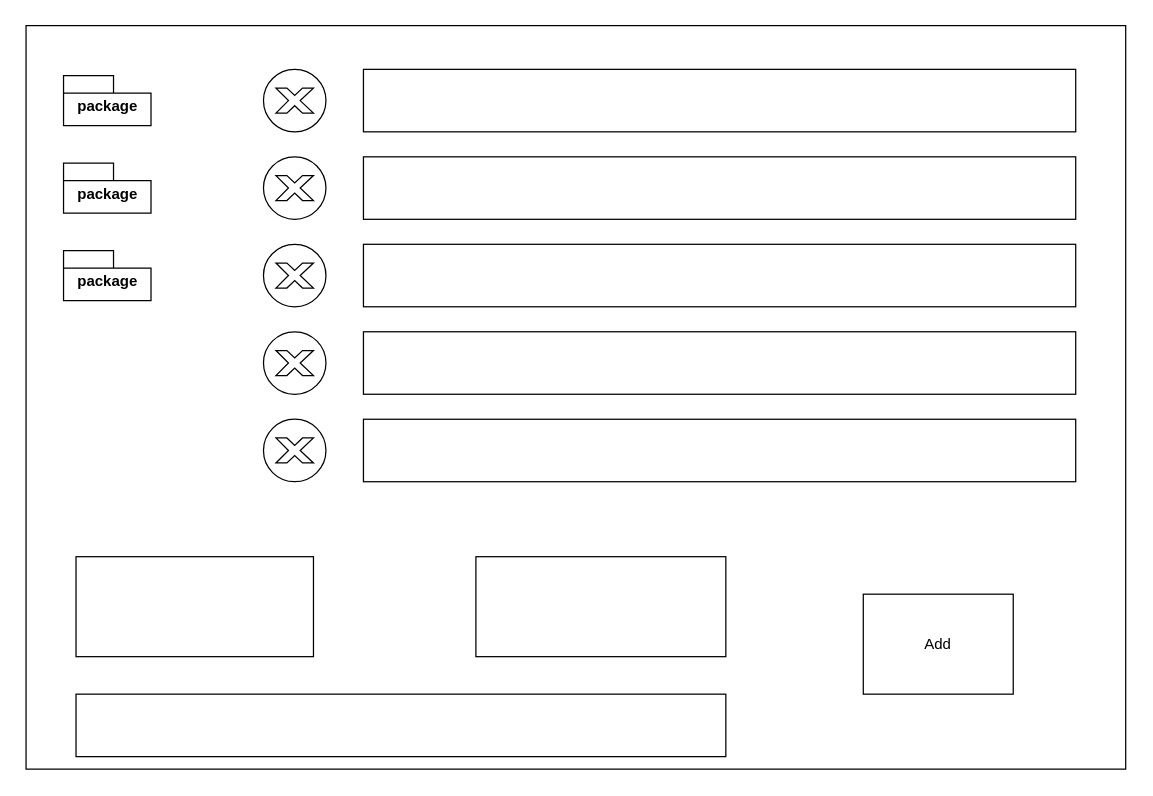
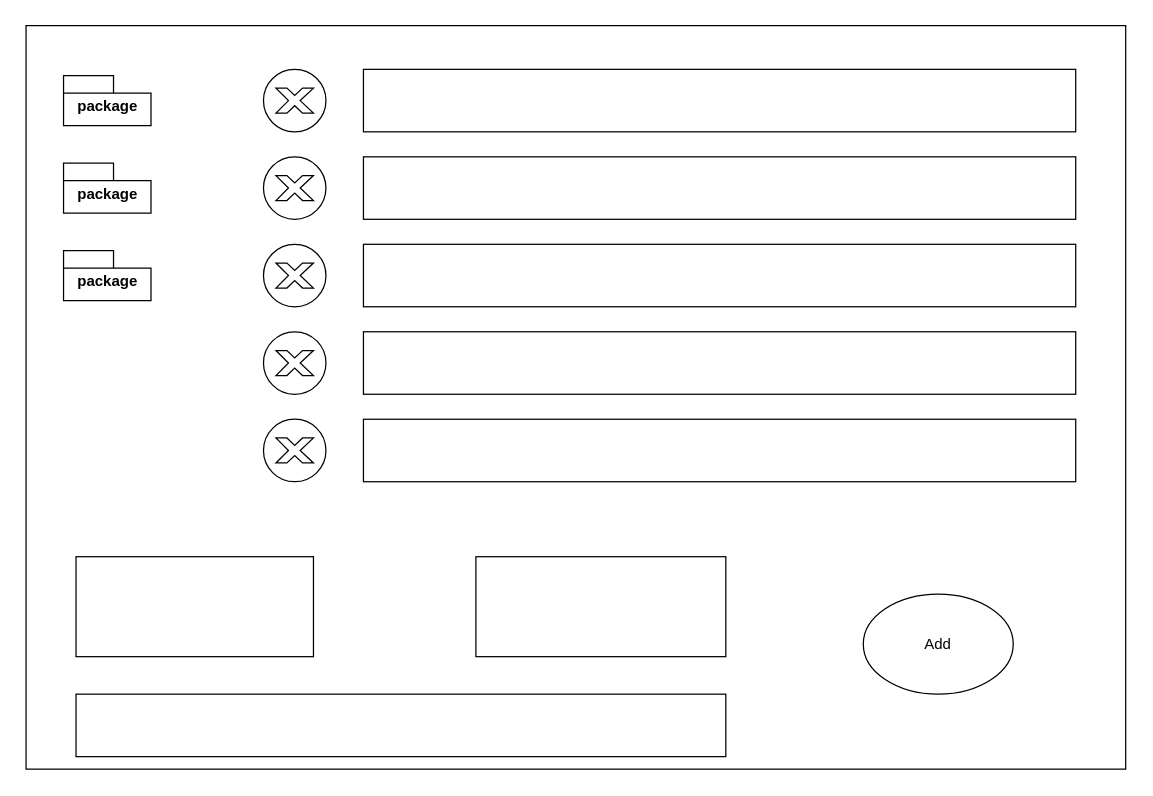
node "Add": shape rectangle -> ellipse
